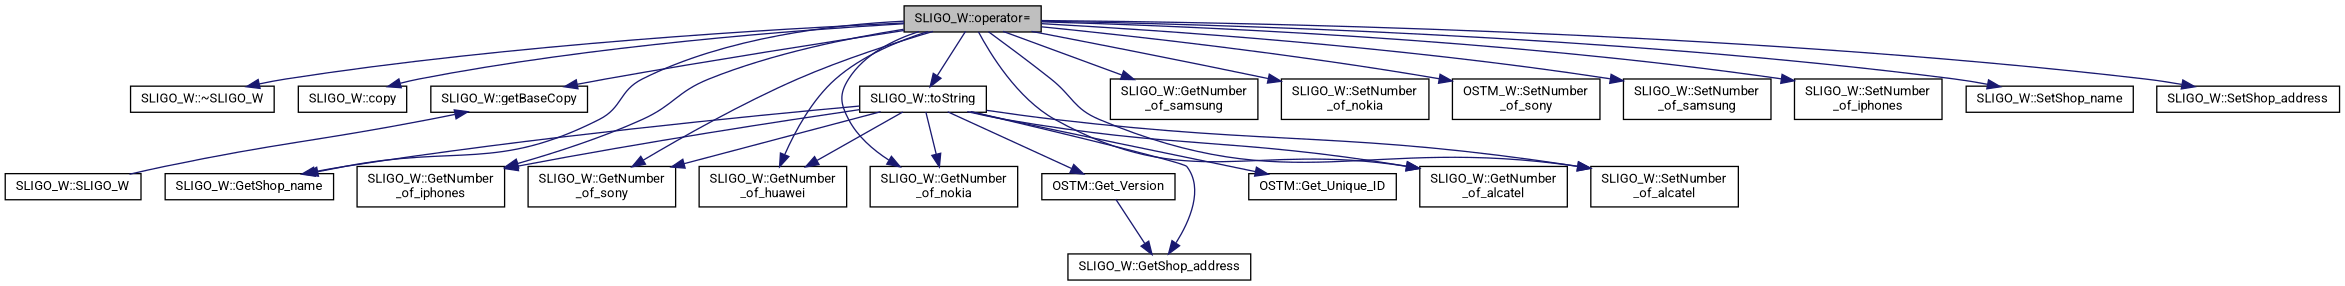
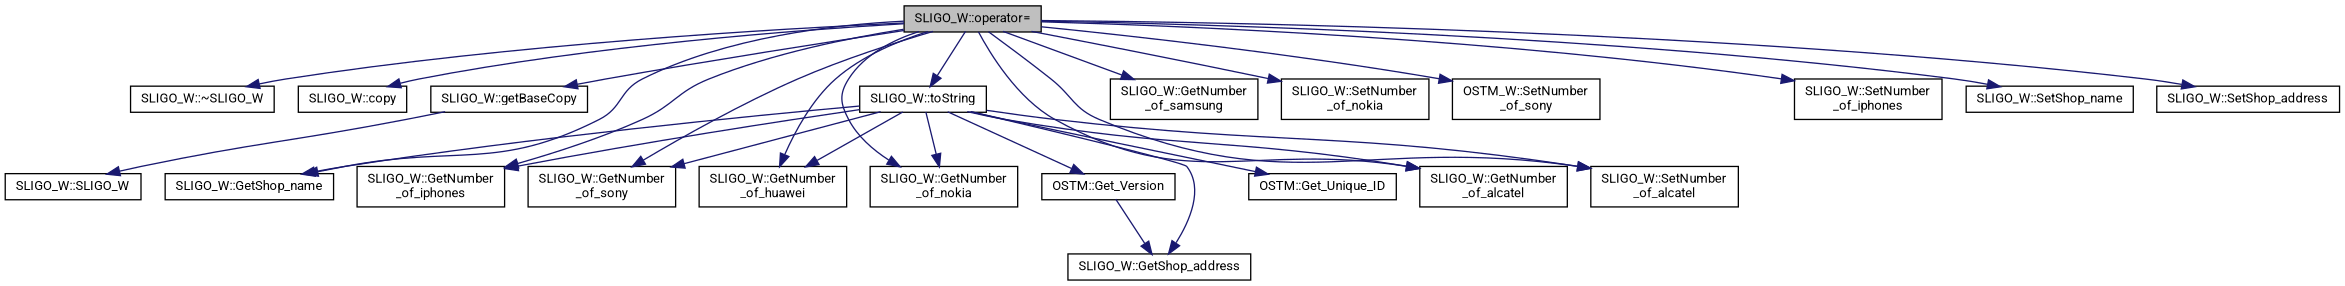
node "SLIGO_W::SetNumber _of_samsung": removed
edge "SLIGO_W::SLIGO_W" -> "SLIGO_W::getBaseCopy": reversed
